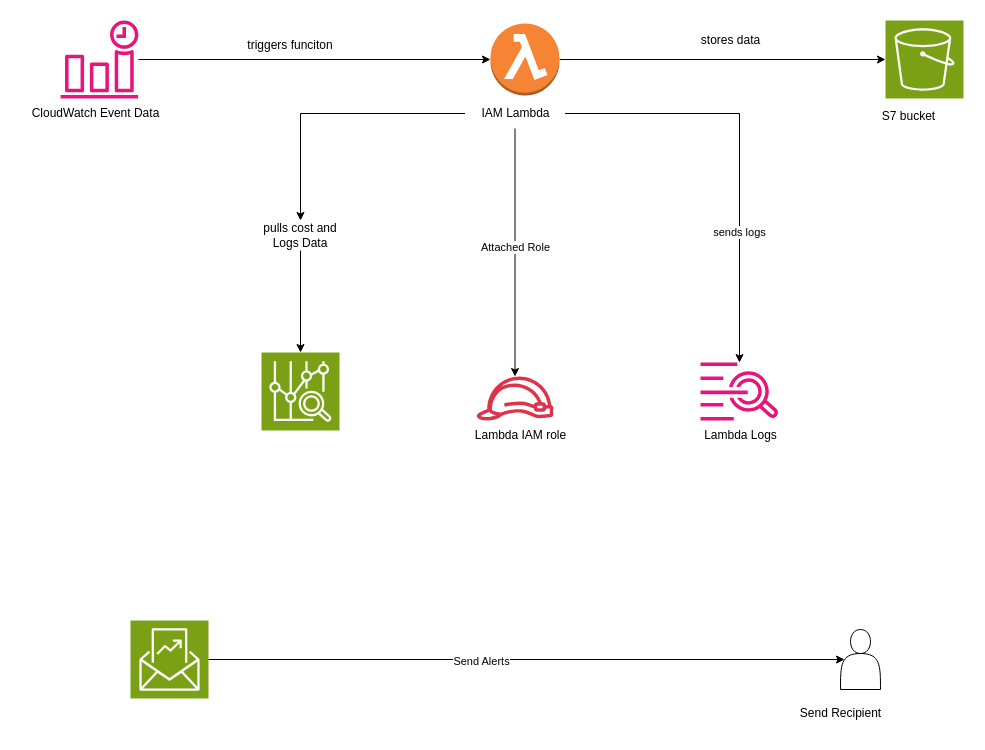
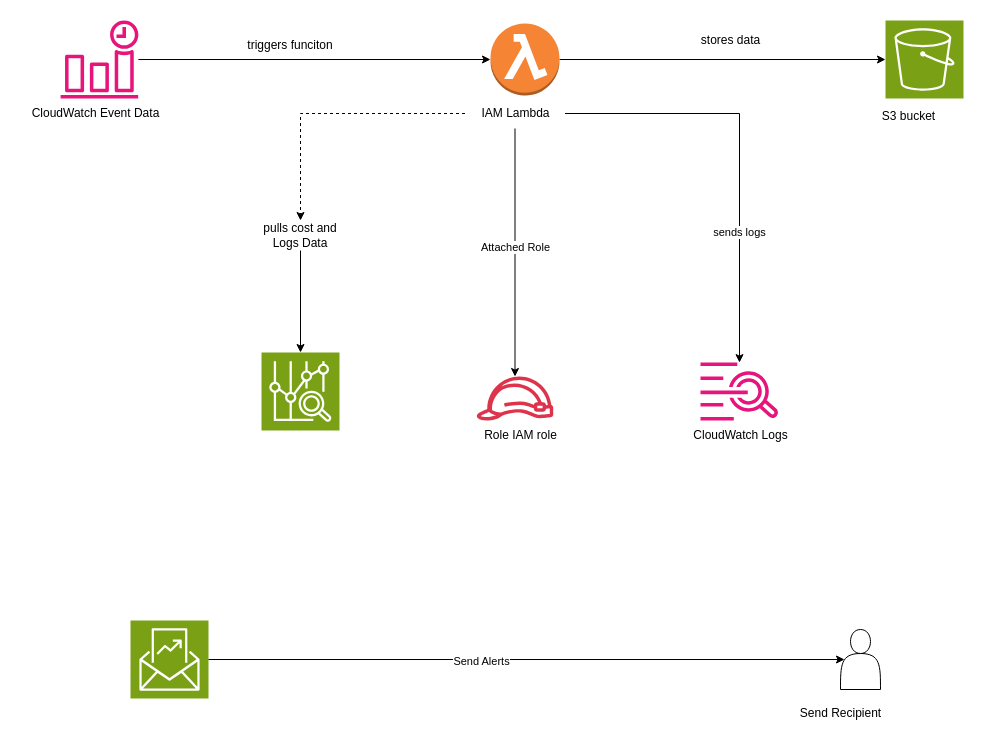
edge "IAM Lambda" -> "pulls cost and Logs Data": style solid -> dashed
node "S7 bucket": label "S7 bucket" -> "S3 bucket"
node "Lambda IAM role": label "Lambda IAM role" -> "Role IAM role"
node "Lambda Logs": label "Lambda Logs" -> "CloudWatch Logs"
